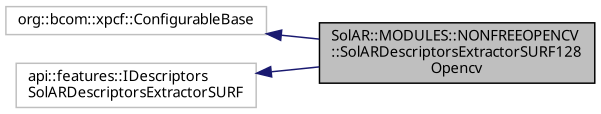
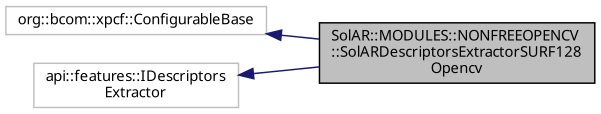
node "api::features::IDescriptors SolARDescriptorsExtractorSURF": label "api::features::IDescriptors SolARDescriptorsExtractorSURF" -> "api::features::IDescriptors Extractor"
